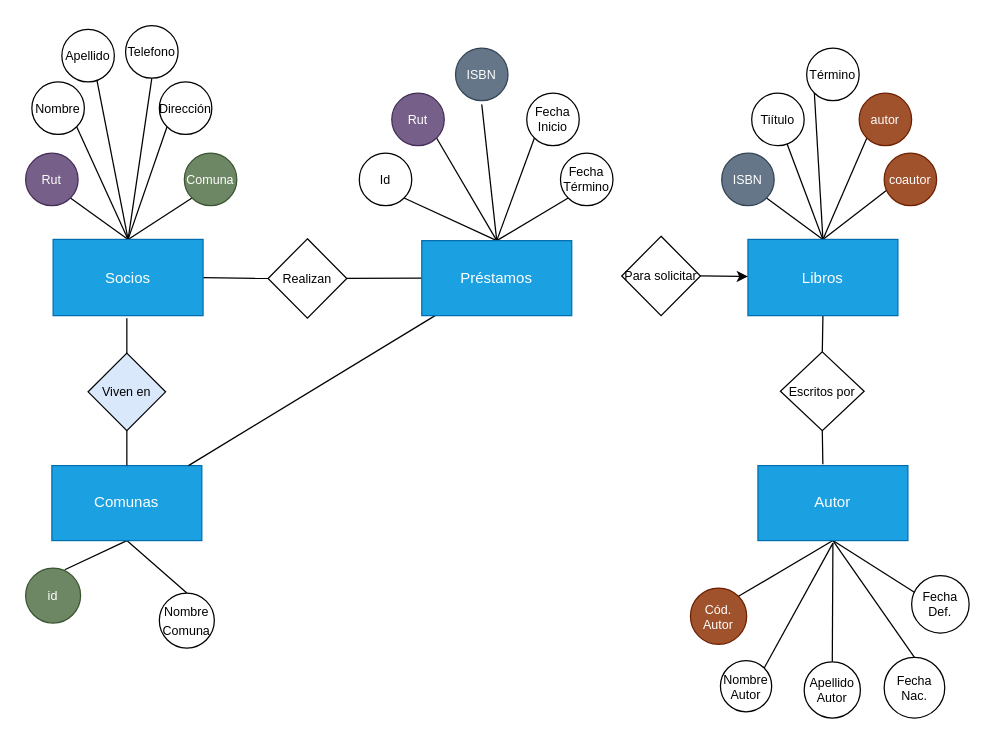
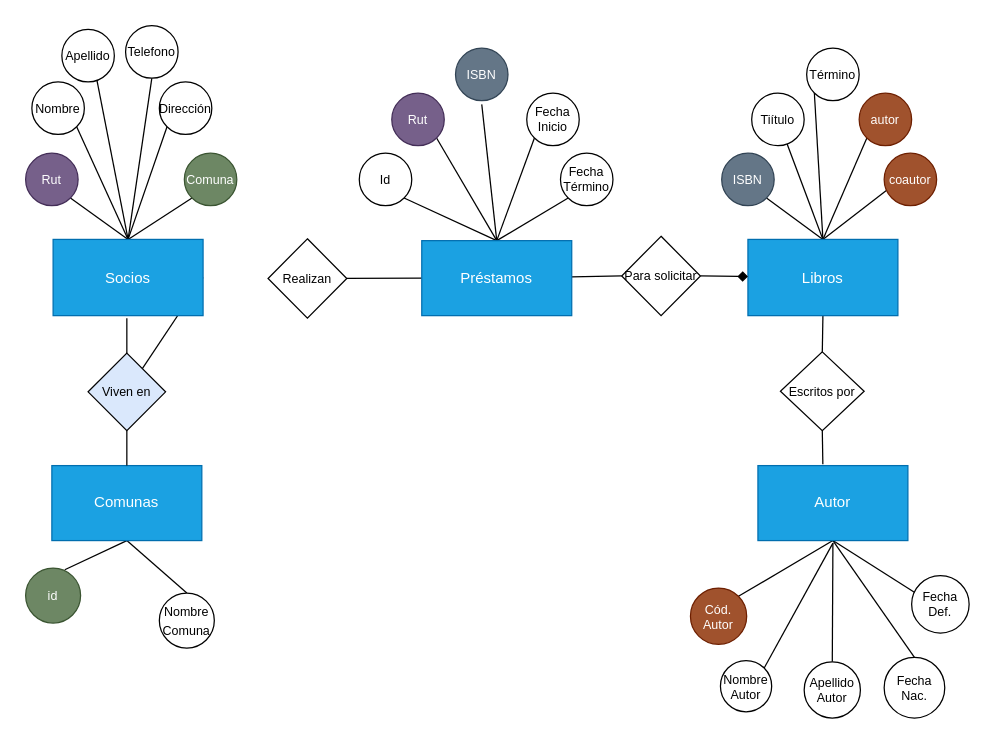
edge "Para solicitar" -> "Libros": arrowhead classic -> diamond
edge "Socios" -- "Realizan": now "Socios" -- "Viven en"
edge "Préstamos" -- "Comunas": now "Préstamos" -- "Para solicitar"
